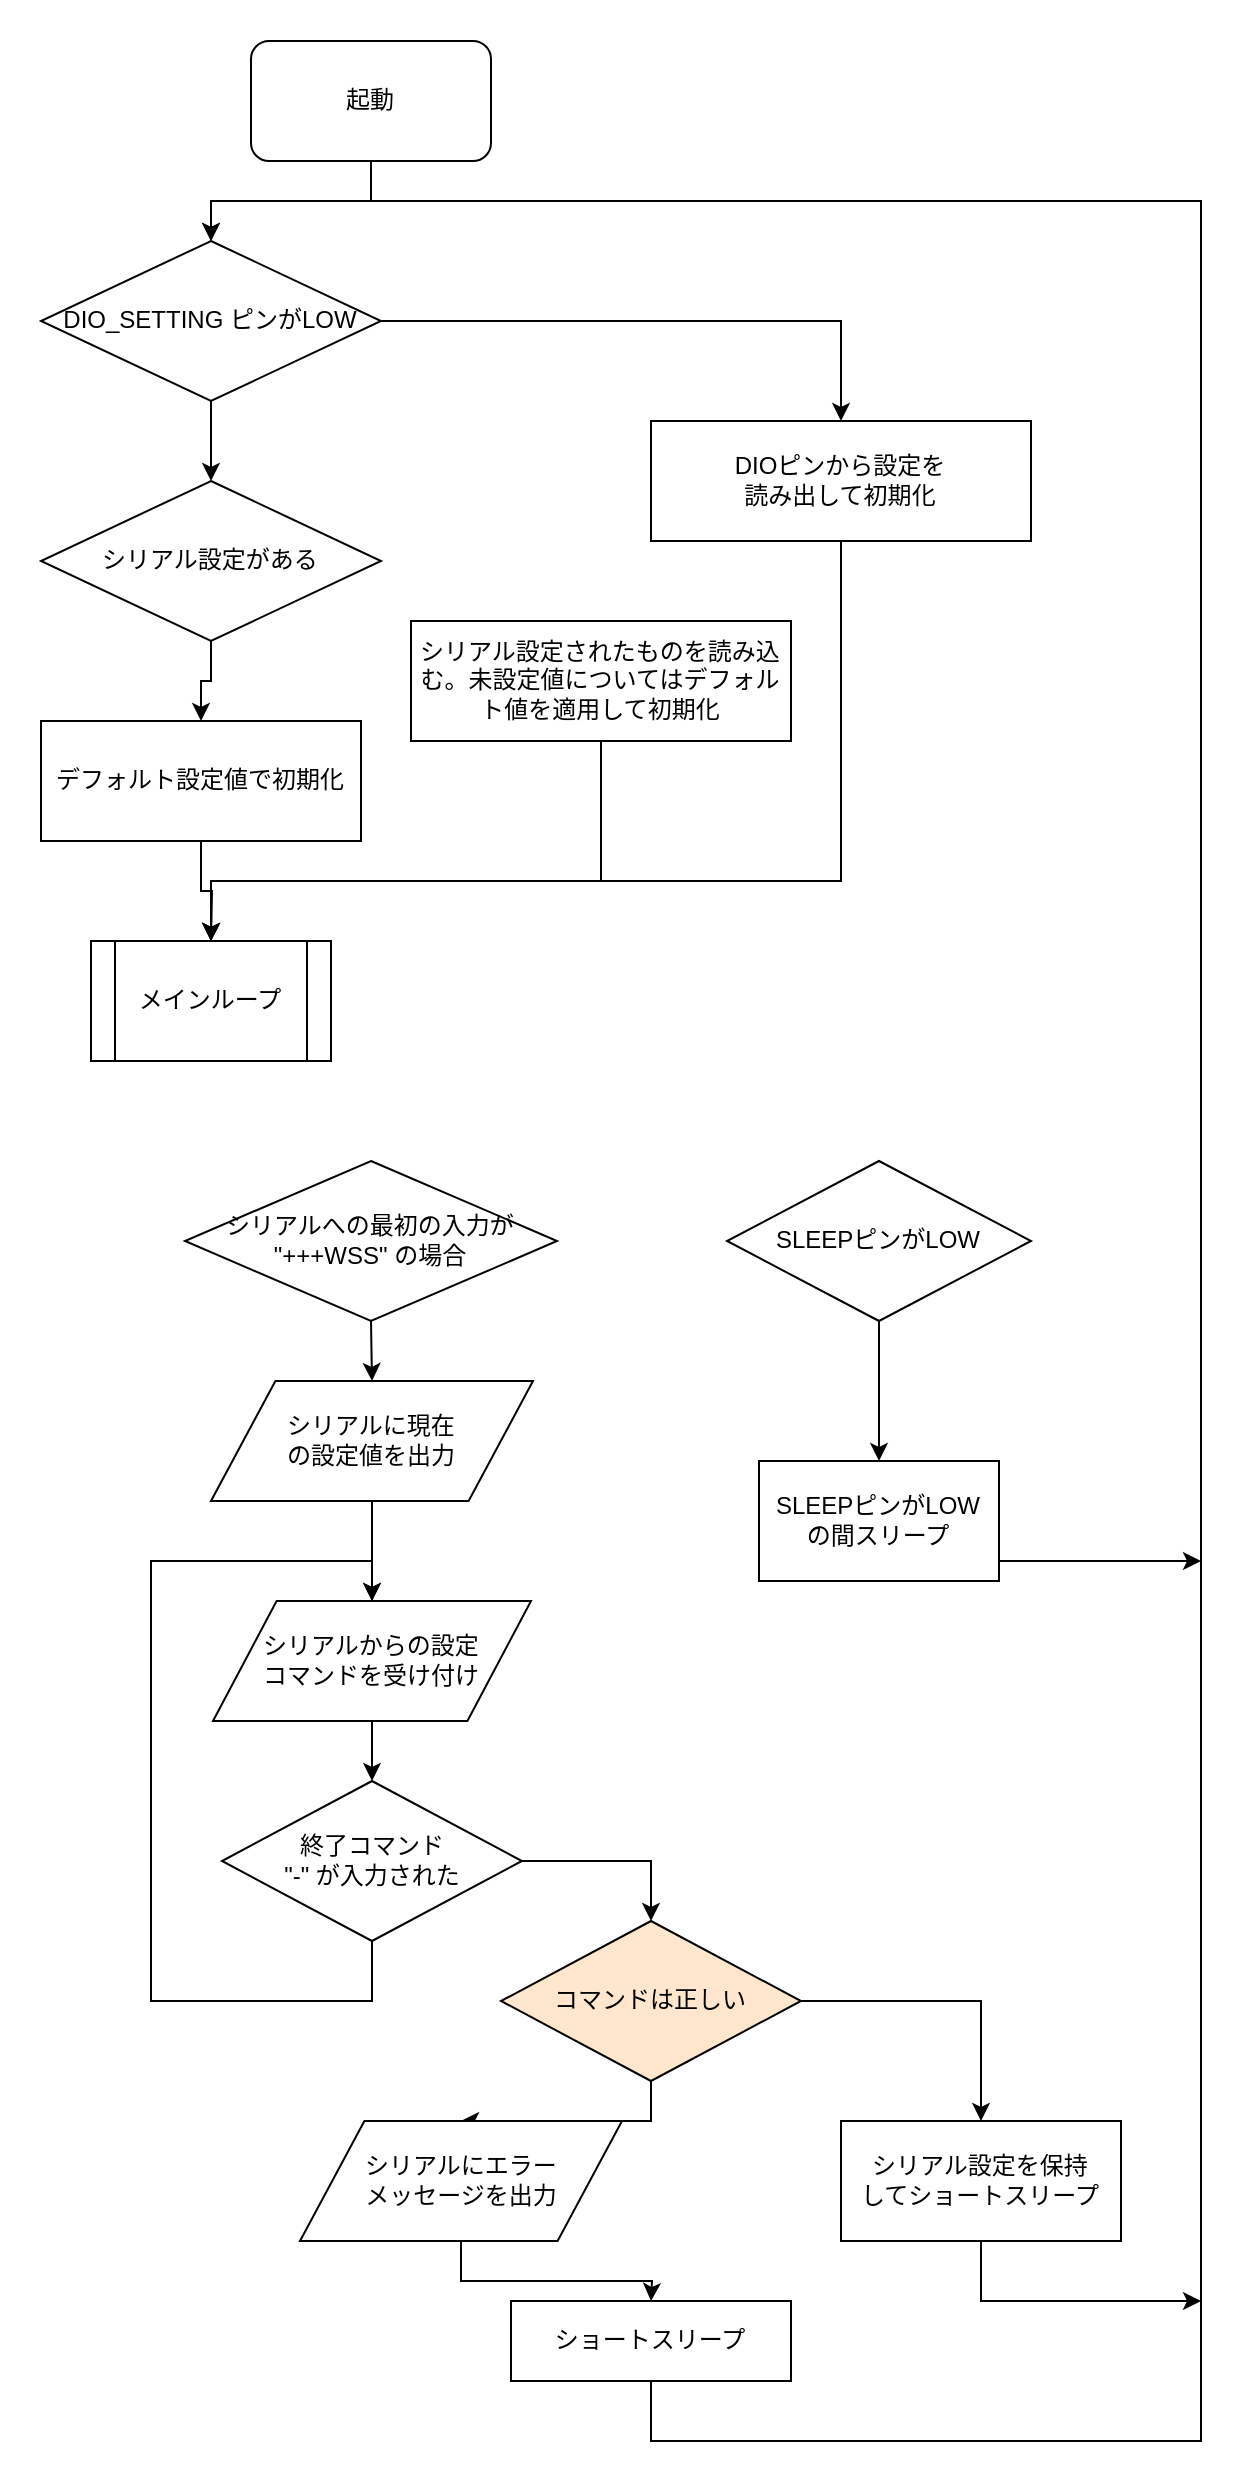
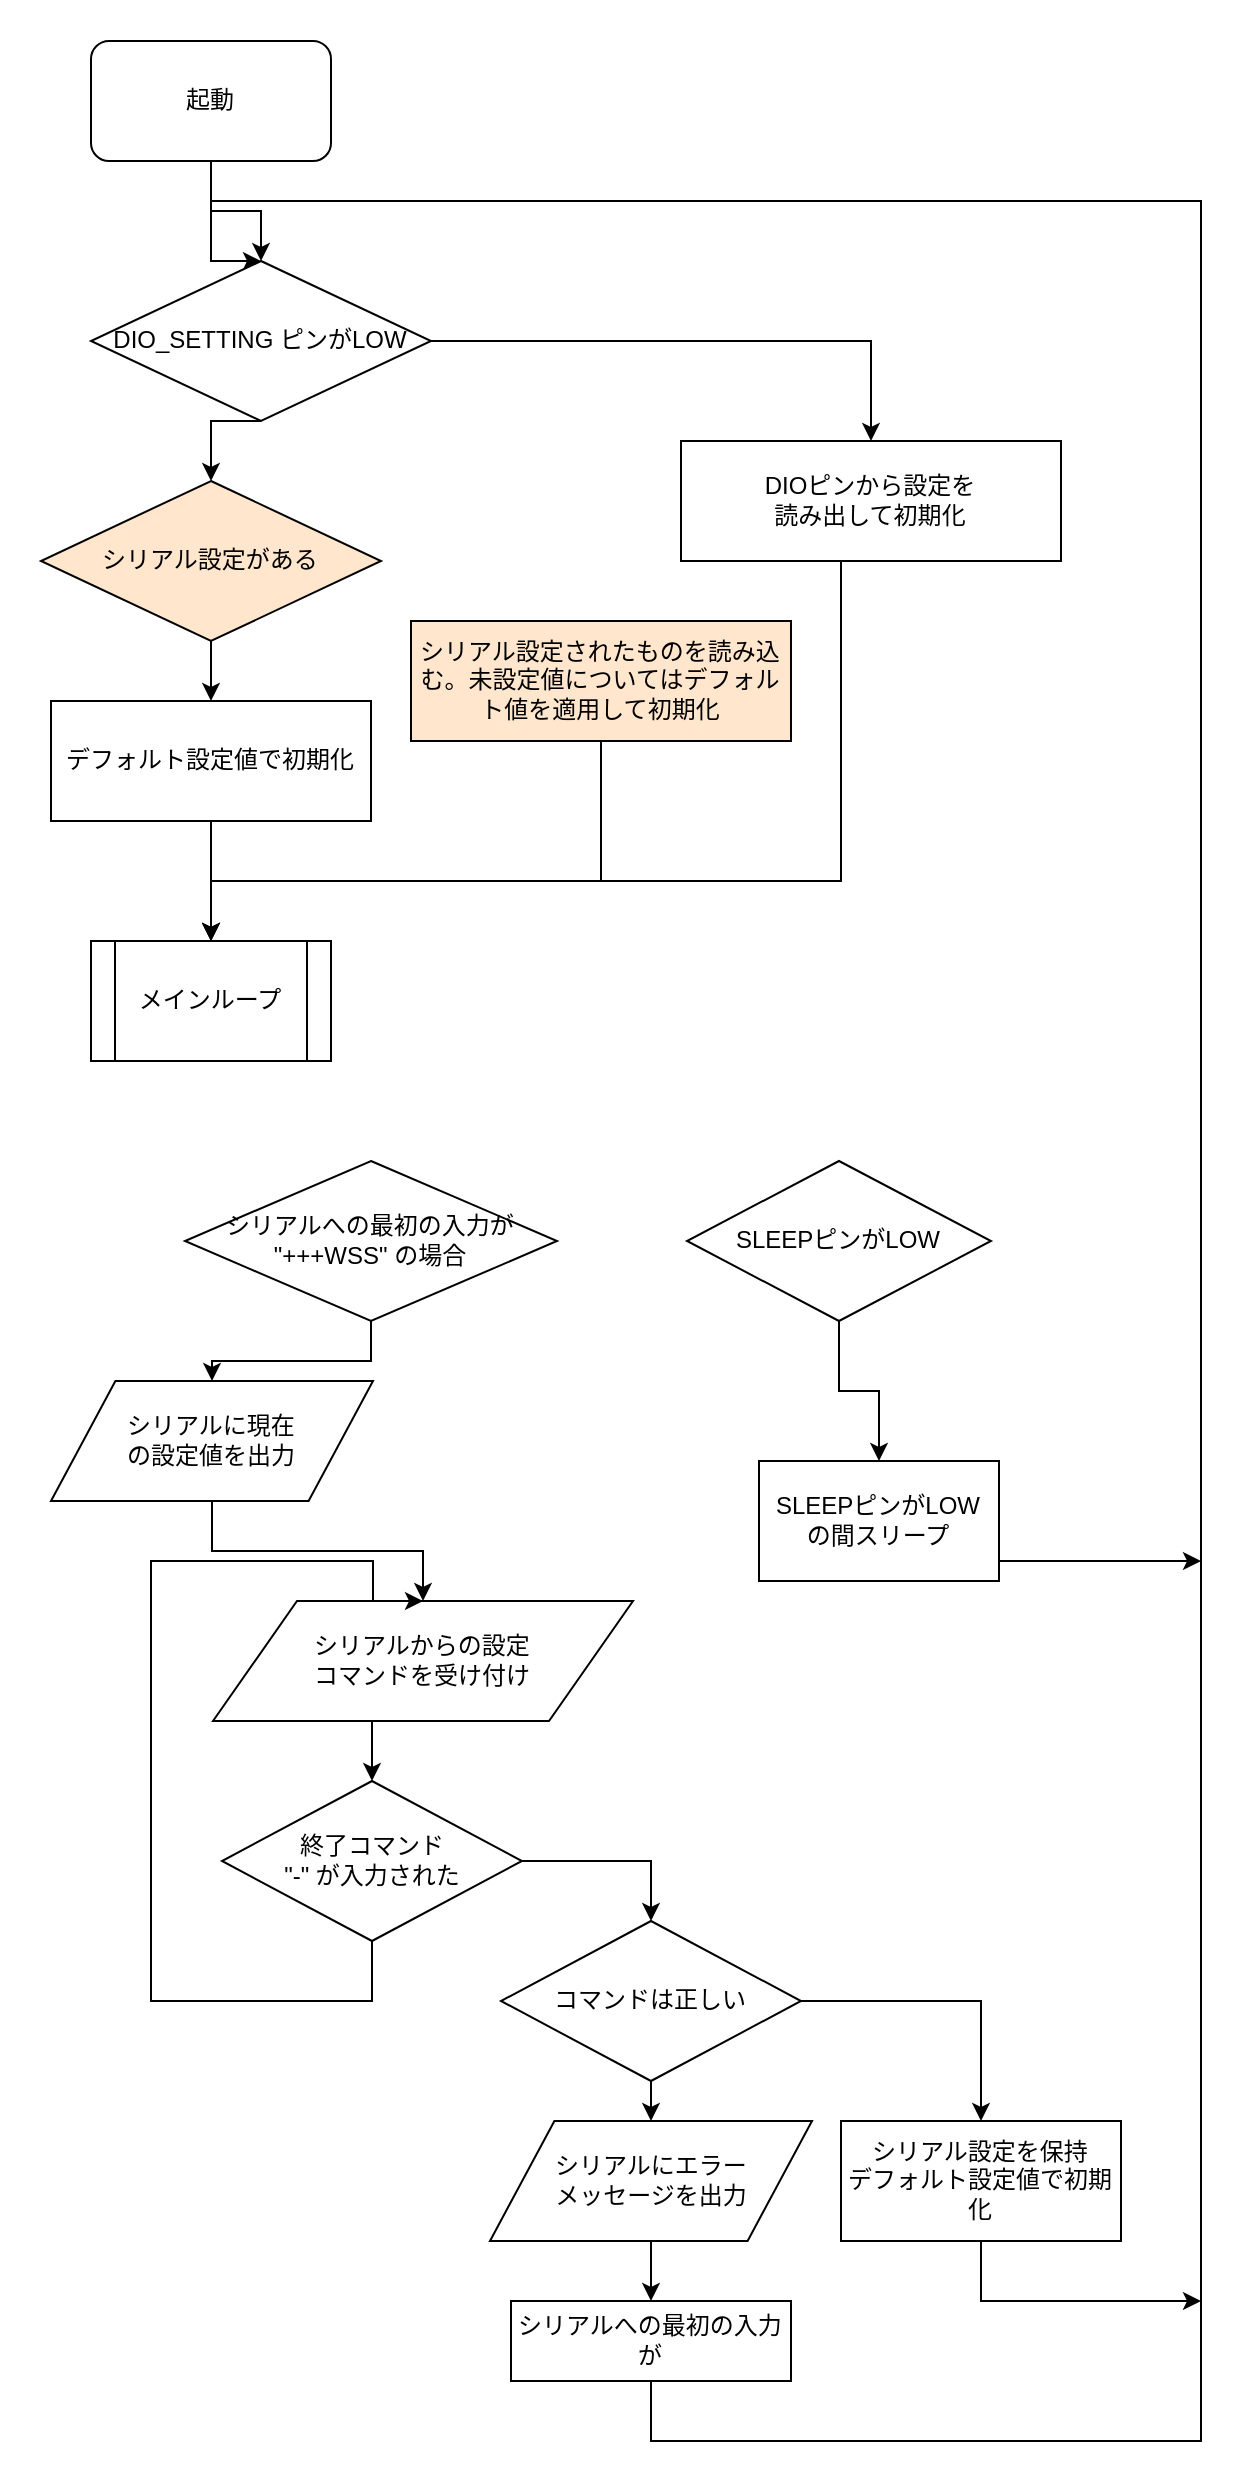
node "起動": moved (371, 101) -> (211, 101)
node "DIO_SETTING ピンがLOW": moved (211, 321) -> (261, 341)
node "DIOピンから設定を 読み出して初期化": moved (841, 481) -> (871, 501)
node "シリアル設定がある": fillcolor #ffffff -> #ffe6cc
node "シリアル設定されたものを読み込む。未設定値についてはデフォルト値を適用して初期化": fillcolor #ffffff -> #ffe6cc
node "デフォルト設定値で初期化": moved (201, 781) -> (211, 761)
node "SLEEPピンがLOW": moved (879, 1241) -> (839, 1241)
node "シリアルに現在 の設定値を出力": moved (372, 1441) -> (212, 1441)
node "シリアルからの設定 コマンドを受け付け": size 318x120 -> 420x120
node "コマンドは正しい": fillcolor #ffe6cc -> #ffffff
node "シリアルにエラー メッセージを出力": moved (461, 2181) -> (651, 2181)
node "シリアル設定を保持 してショートスリープ": label "シリアル設定を保持 してショートスリープ" -> "シリアル設定を保持 デフォルト設定値で初期化"
node "ショートスリープ": label "ショートスリープ" -> "シリアルへの最初の入力が"
